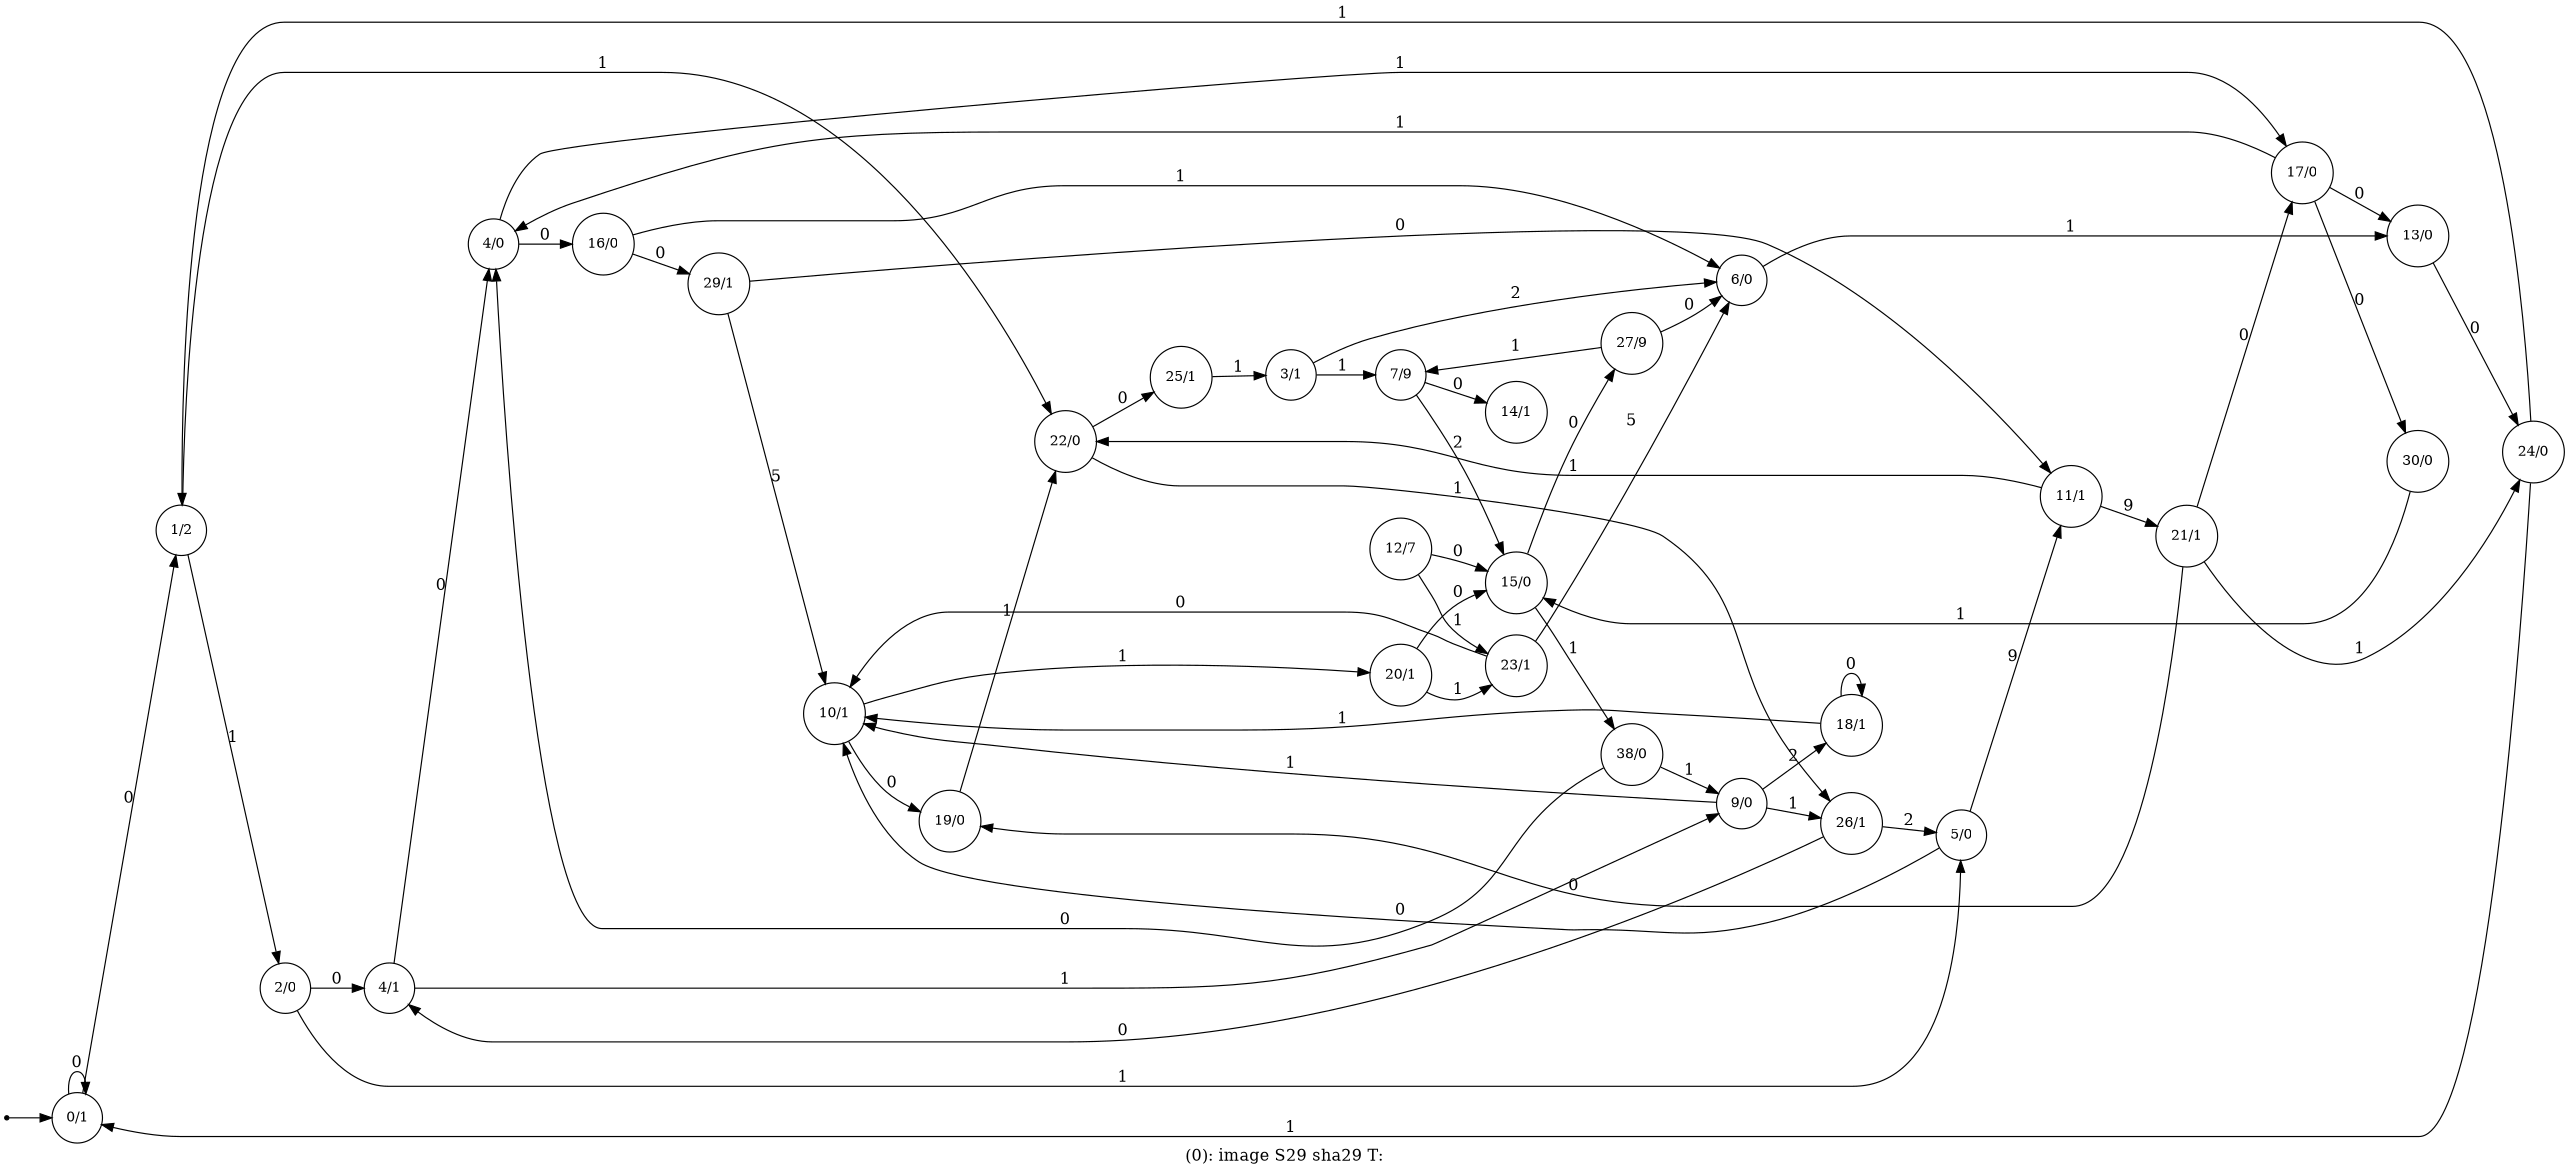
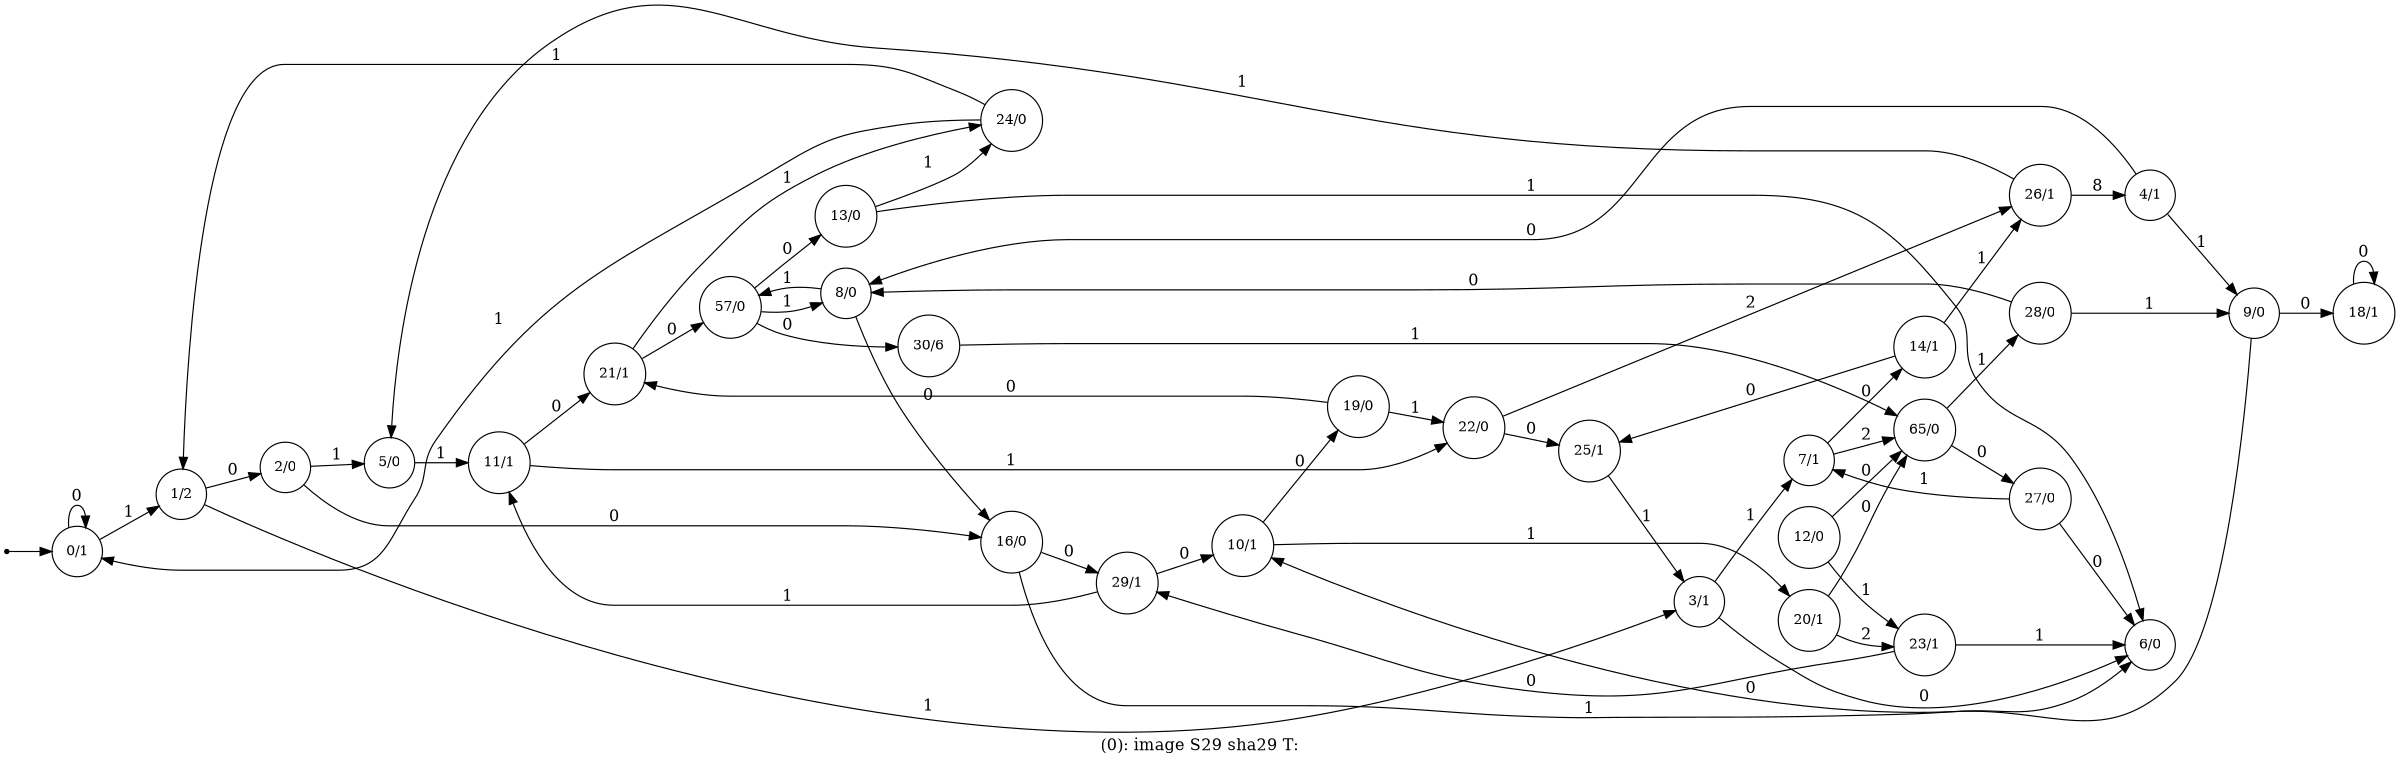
edge "1/2" -> "22/0": now "1/2" -> "3/1"
node "17/0": label "17/0" -> "57/0"
edge "29/1" -> "11/1": label "0" -> "1"
edge "6/0" -> "13/0": reversed
node "4/0": label "4/0" -> "8/0"
edge "3/1" -> "6/0": label "2" -> "0"
edge "13/0" -> "24/0": label "0" -> "1"
node "27/9": label "27/9" -> "27/0"
node "7/9": label "7/9" -> "7/1"
edge "14/1" -> "25/1": added, label "0"
edge "23/1" -> "6/0": label "5" -> "1"
node "30/0": label "30/0" -> "30/6"
edge "29/1" -> "10/1": label "5" -> "0"
edge "22/0" -> "26/1": label "1" -> "2"
edge "11/1" -> "21/1": label "9" -> "0"
node "12/7": label "12/7" -> "12/0"
node "15/0": label "15/0" -> "65/0"
edge "23/1" -> "10/1": now "23/1" -> "29/1"
edge "5/0" -> "11/1": label "9" -> "1"
edge "20/1" -> "23/1": label "1" -> "2"
edge "18/1" -> "10/1": removed, label "1"
edge "1/2" -> "2/0": label "1" -> "0"
node "38/0": label "38/0" -> "28/0"
edge "9/0" -> "18/1": label "2" -> "0"
edge "9/0" -> "10/1": label "1" -> "0"
edge "0/1" -> "1/2": label "0" -> "1"
edge "9/0" -> "26/1": now "14/1" -> "26/1"
edge "26/1" -> "5/0": label "2" -> "1"
edge "21/1" -> "19/0": reversed
edge "5/0" -> "10/1": removed, label "0"
edge "2/0" -> "4/1": now "2/0" -> "16/0"
edge "26/1" -> "4/1": label "0" -> "8"
